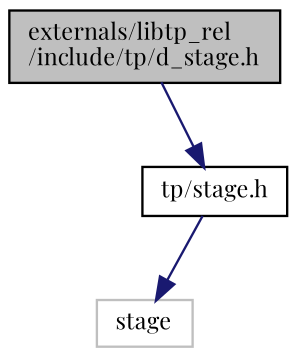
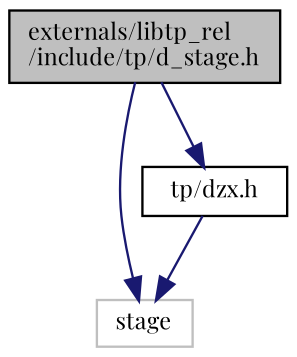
edge "externals/libtp_rel /include/tp/d_stage.h" -> "stage": added
node "tp/stage.h": label "tp/stage.h" -> "tp/dzx.h"
